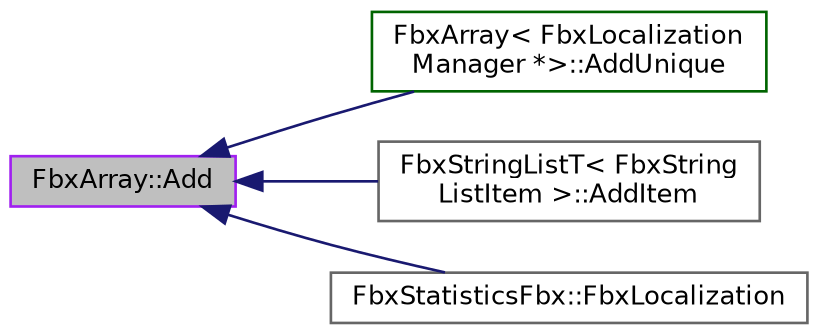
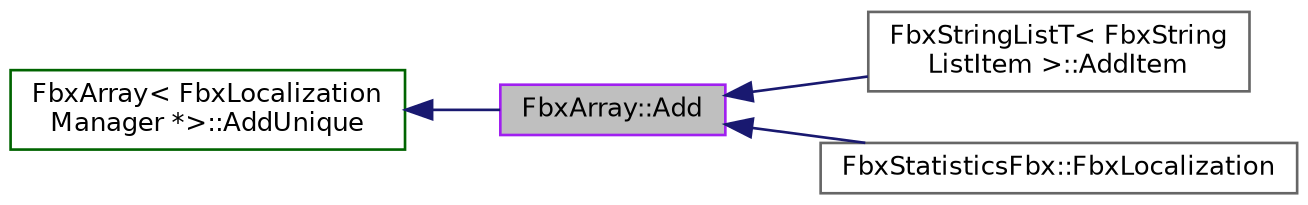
edge "FbxArray< FbxLocalization Manager *>::AddUnique" -> "FbxArray::Add": reversed
